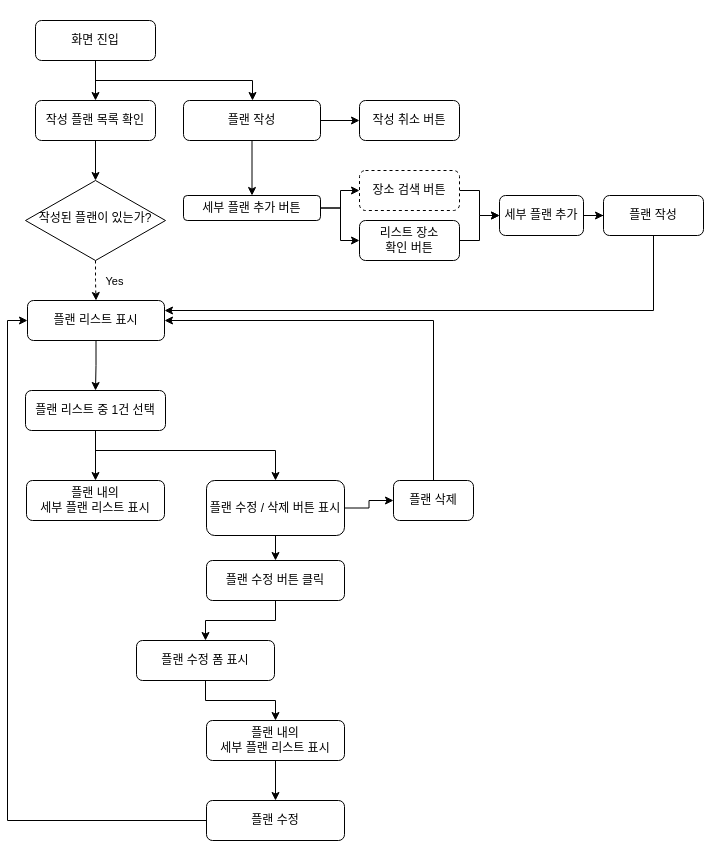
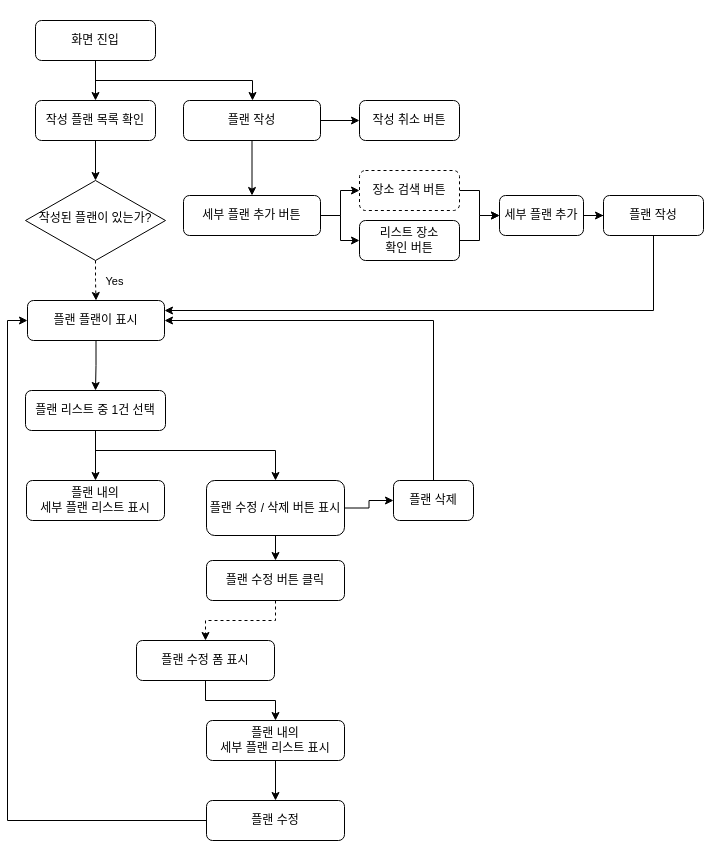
node "세부 플랜 추가 버튼": size 137x25 -> 137x40
node "플랜 리스트 표시": label "플랜 리스트 표시" -> "플랜 플랜이 표시"
edge "플랜 수정 버튼 클릭" -> "플랜 수정 폼 표시": style solid -> dashed
